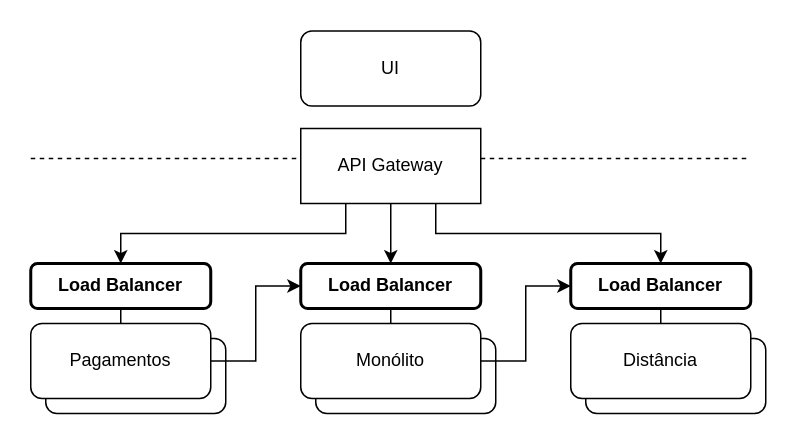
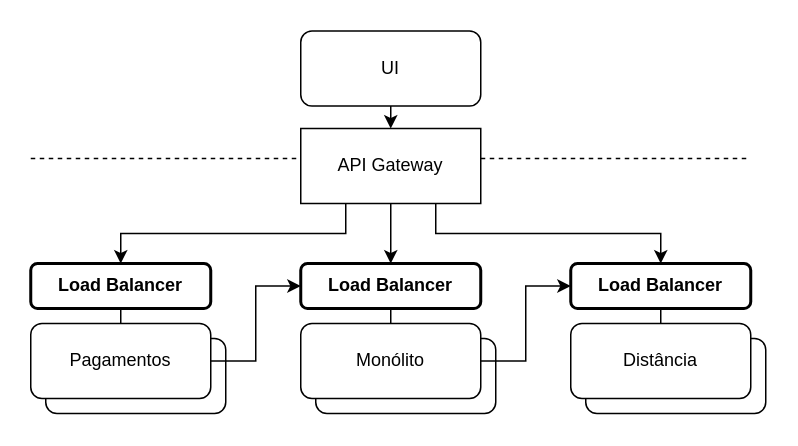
edge "UI" -> "API Gateway": added
